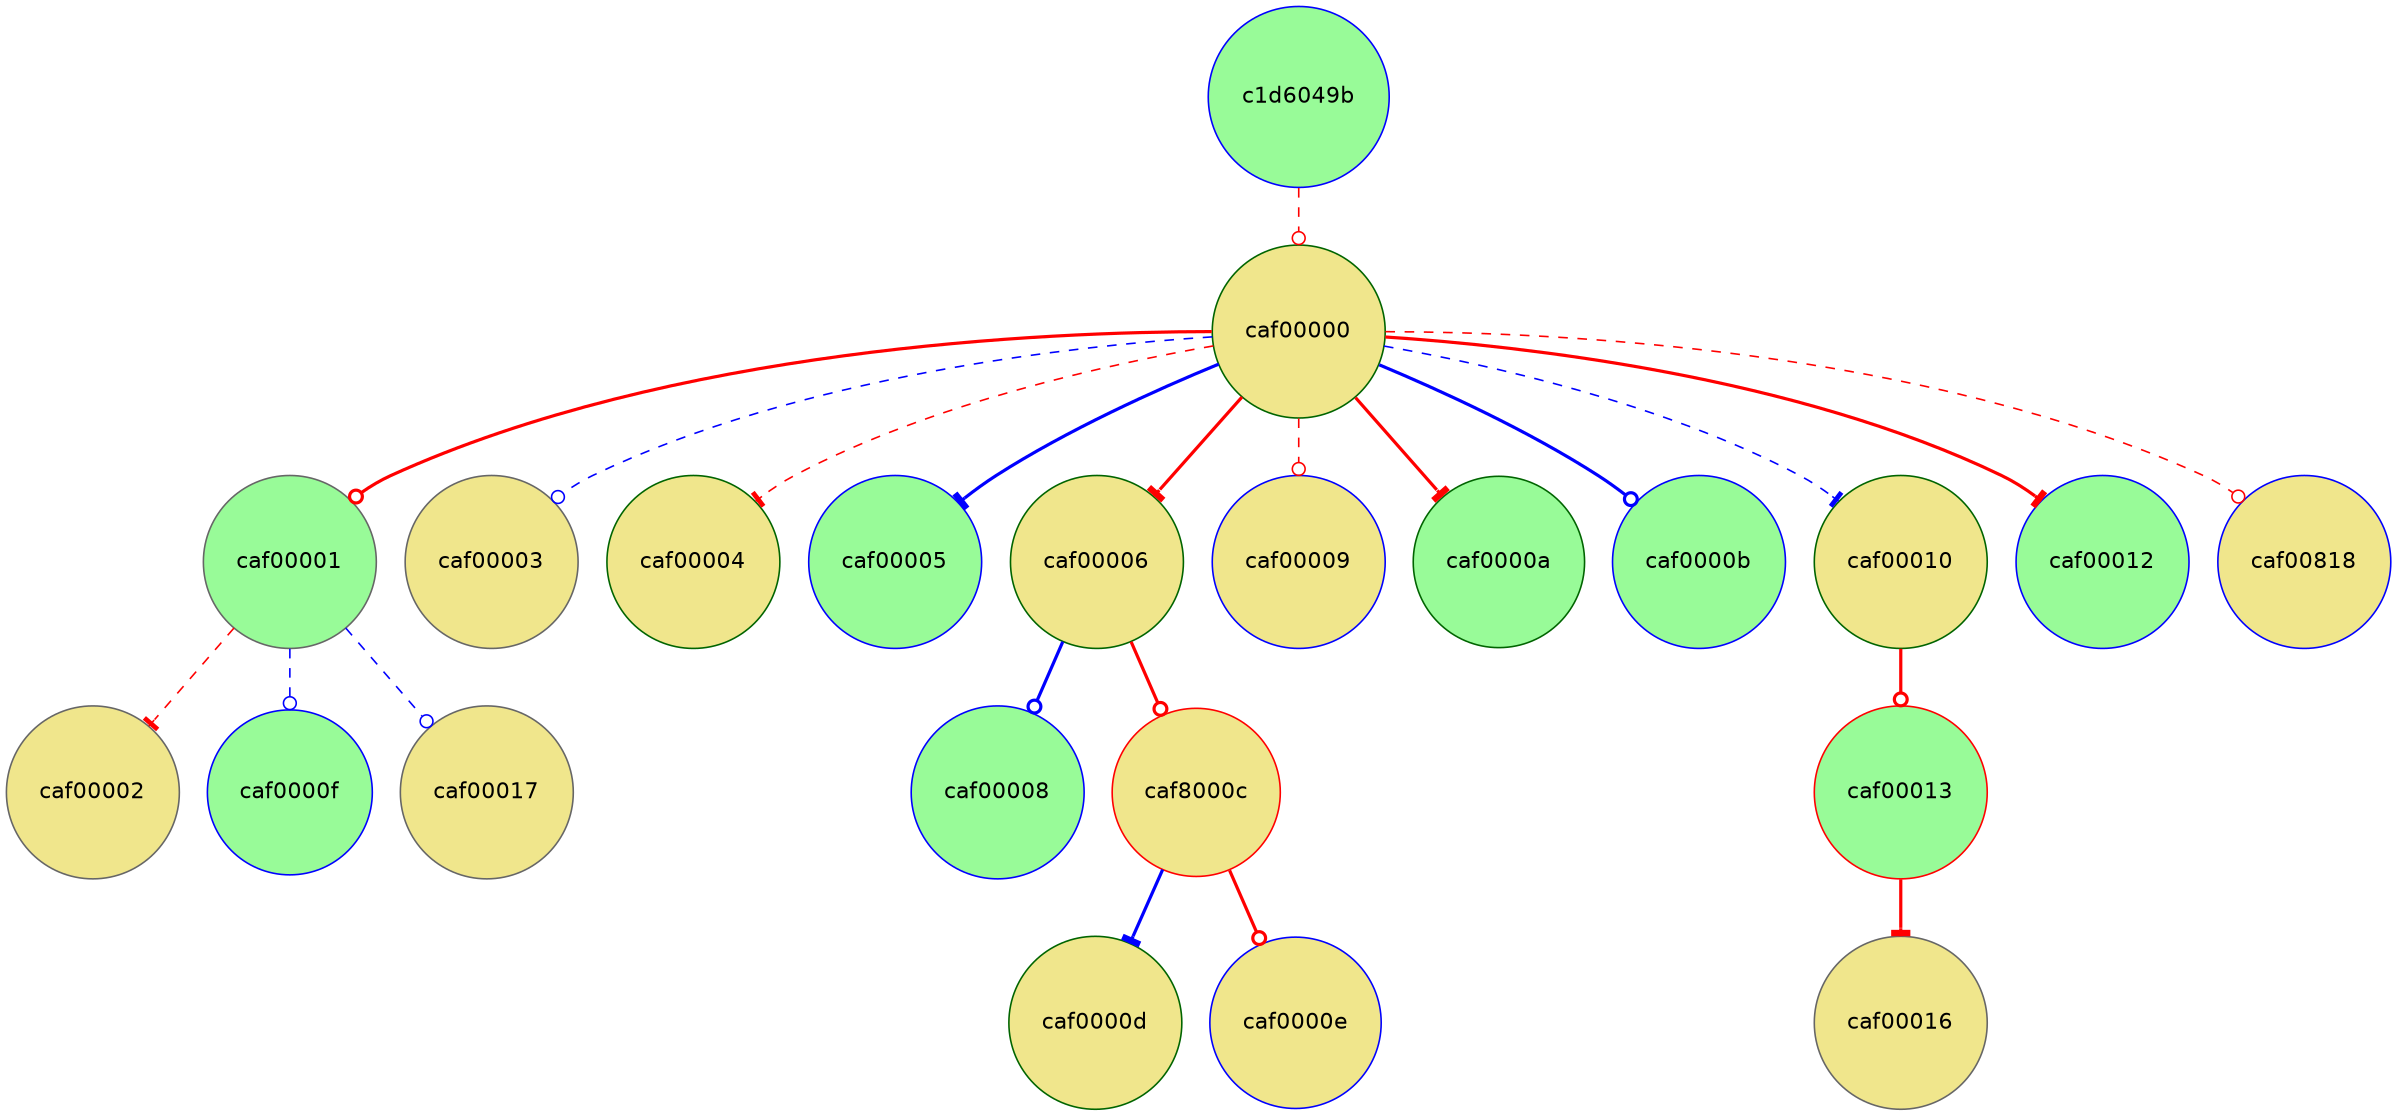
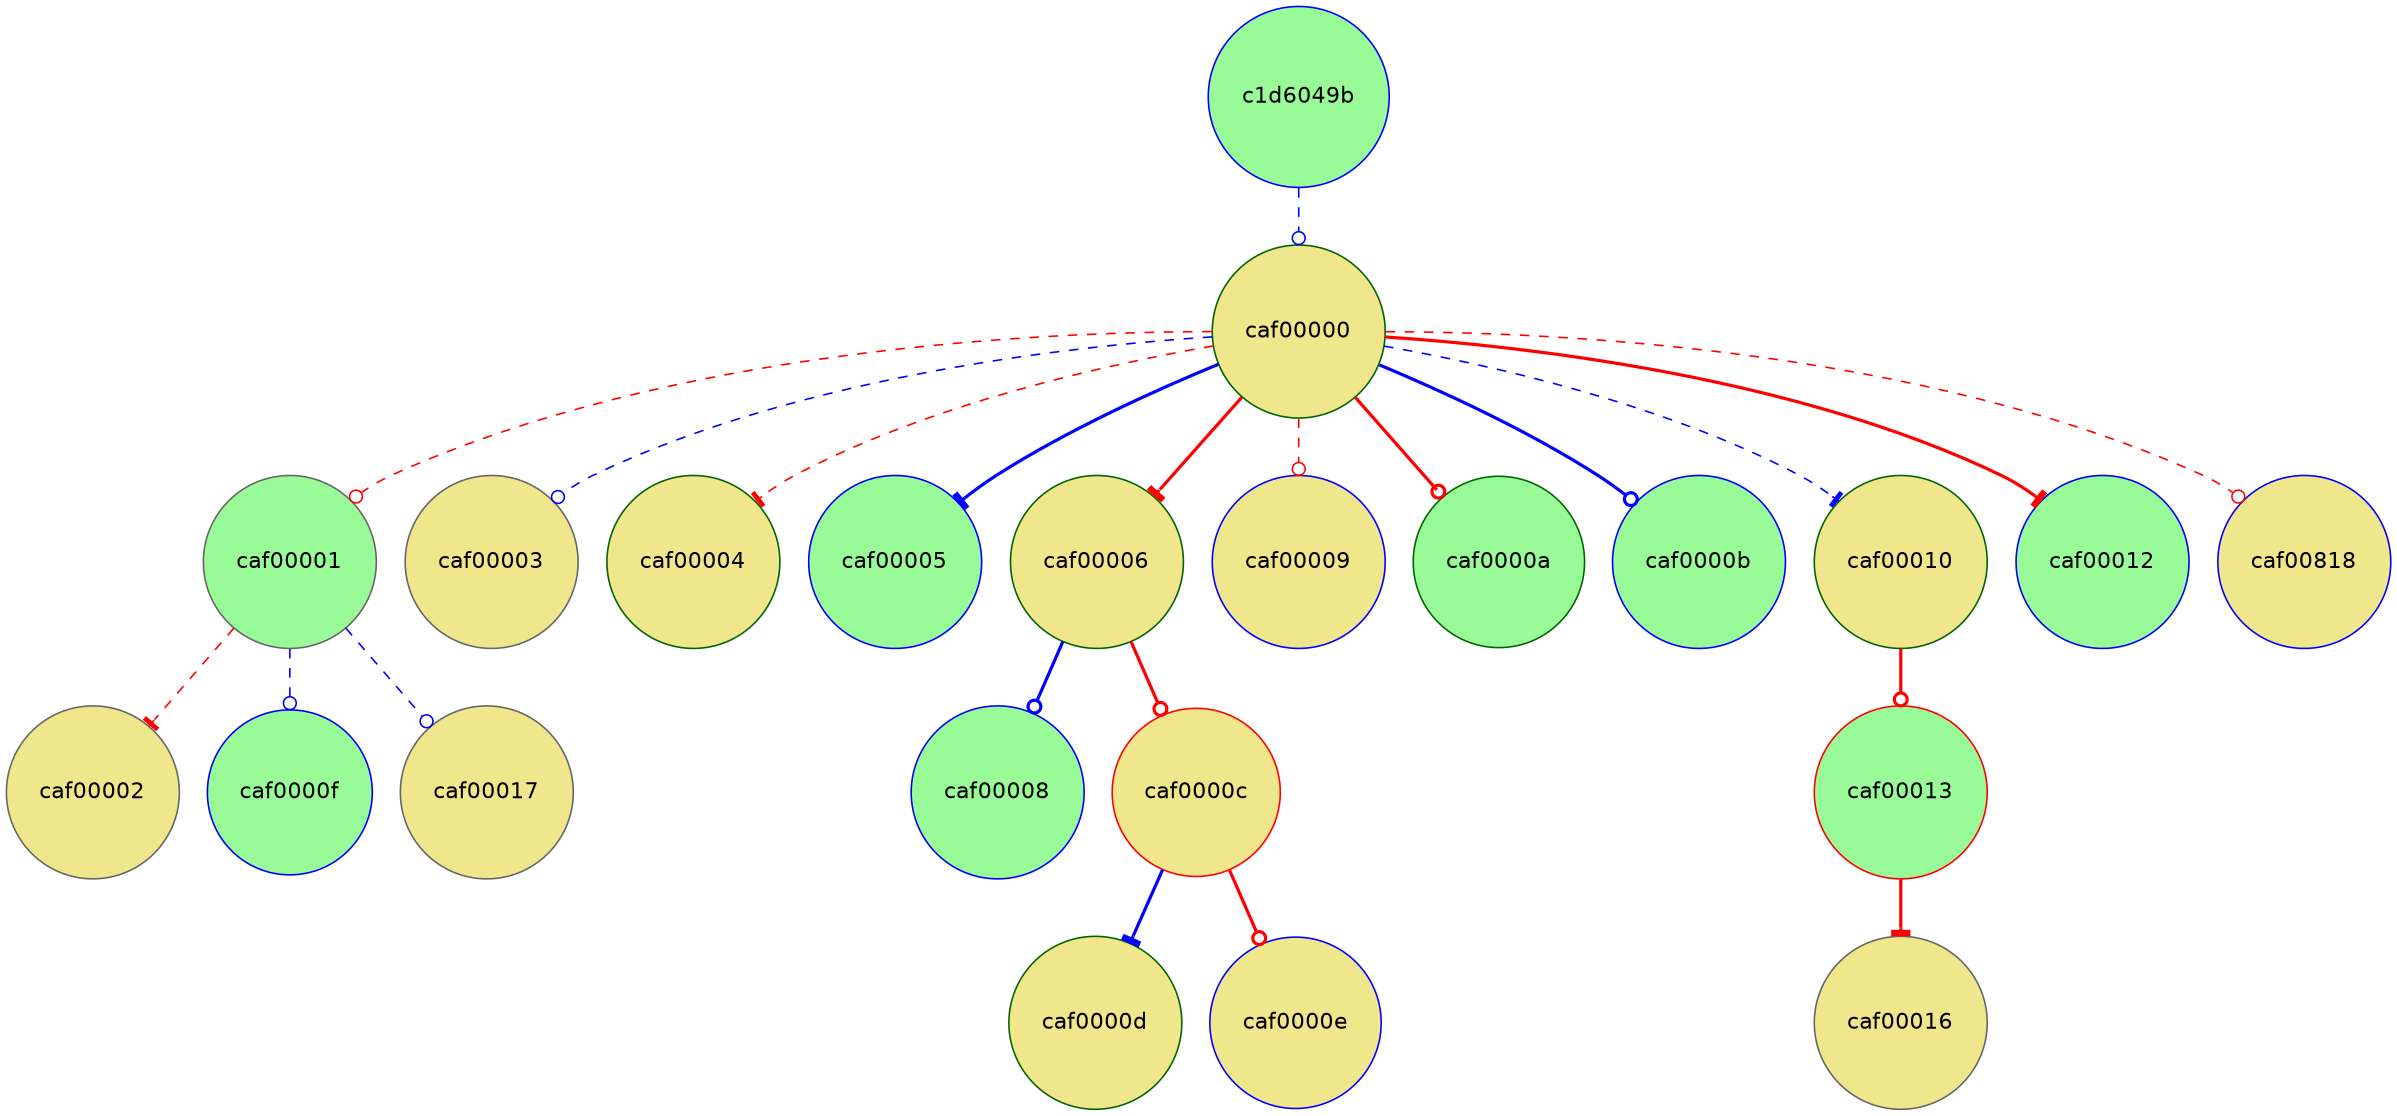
edge "c1d6049b" -> "caf00000": color red -> blue
edge "caf00000" -> "caf00001": style bold -> dashed
edge "caf00000" -> "caf0000a": arrowhead tee -> odot
node "caf8000c": label "caf8000c" -> "caf0000c"
